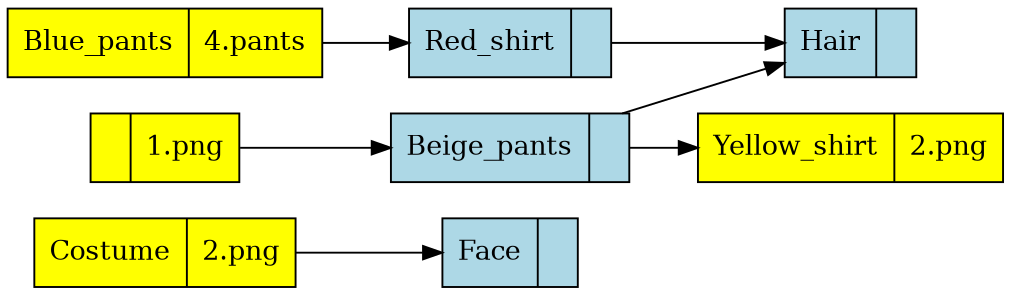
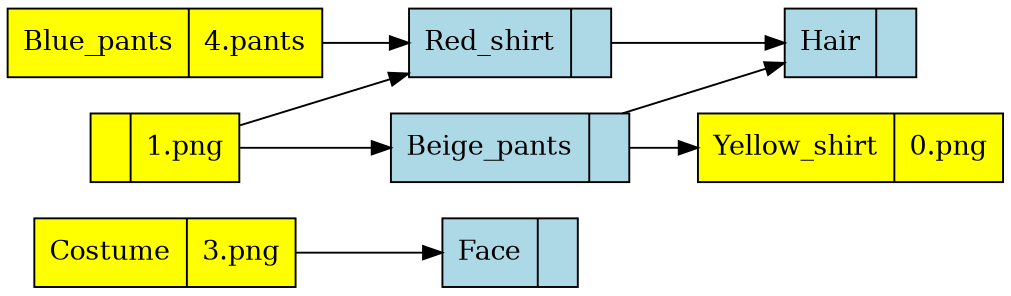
edge "1.png" -> "Red_shirt": added
node "Yellow_shirt": text "2.png" -> "0.png"
node "Costume": text "2.png" -> "3.png"
